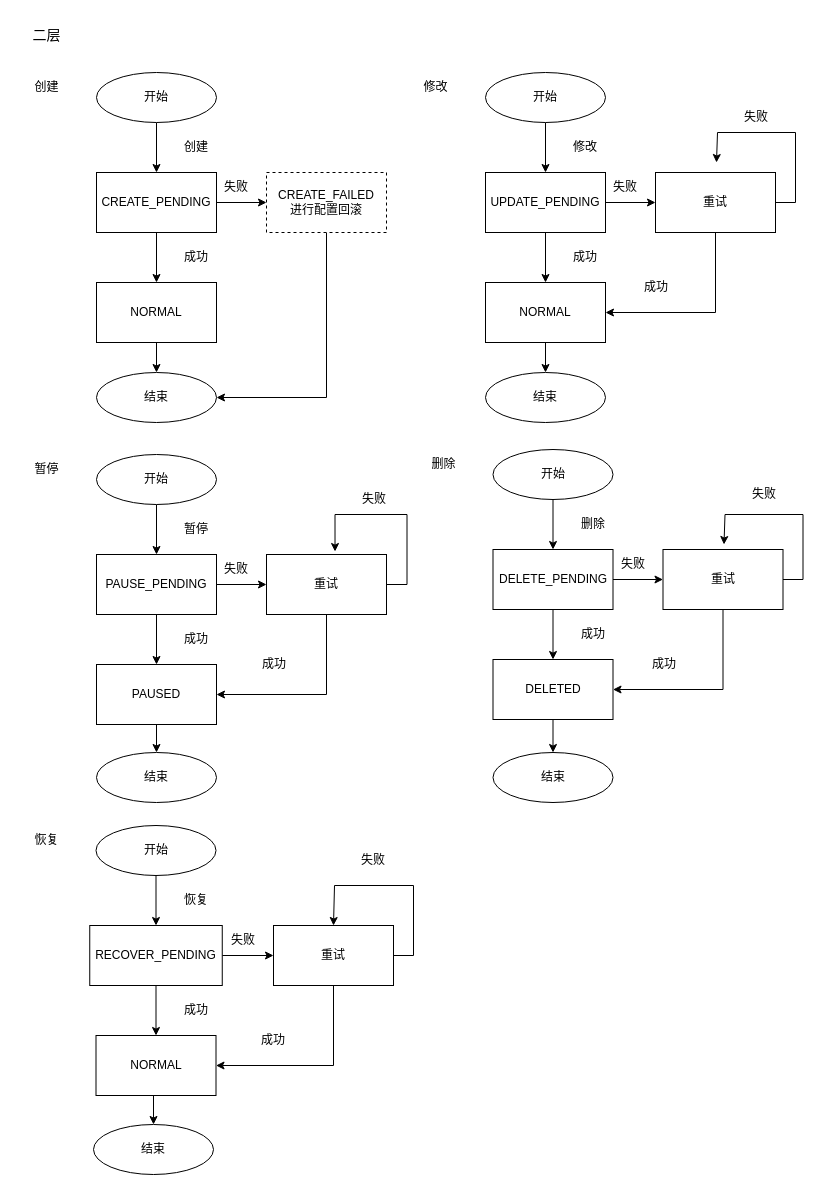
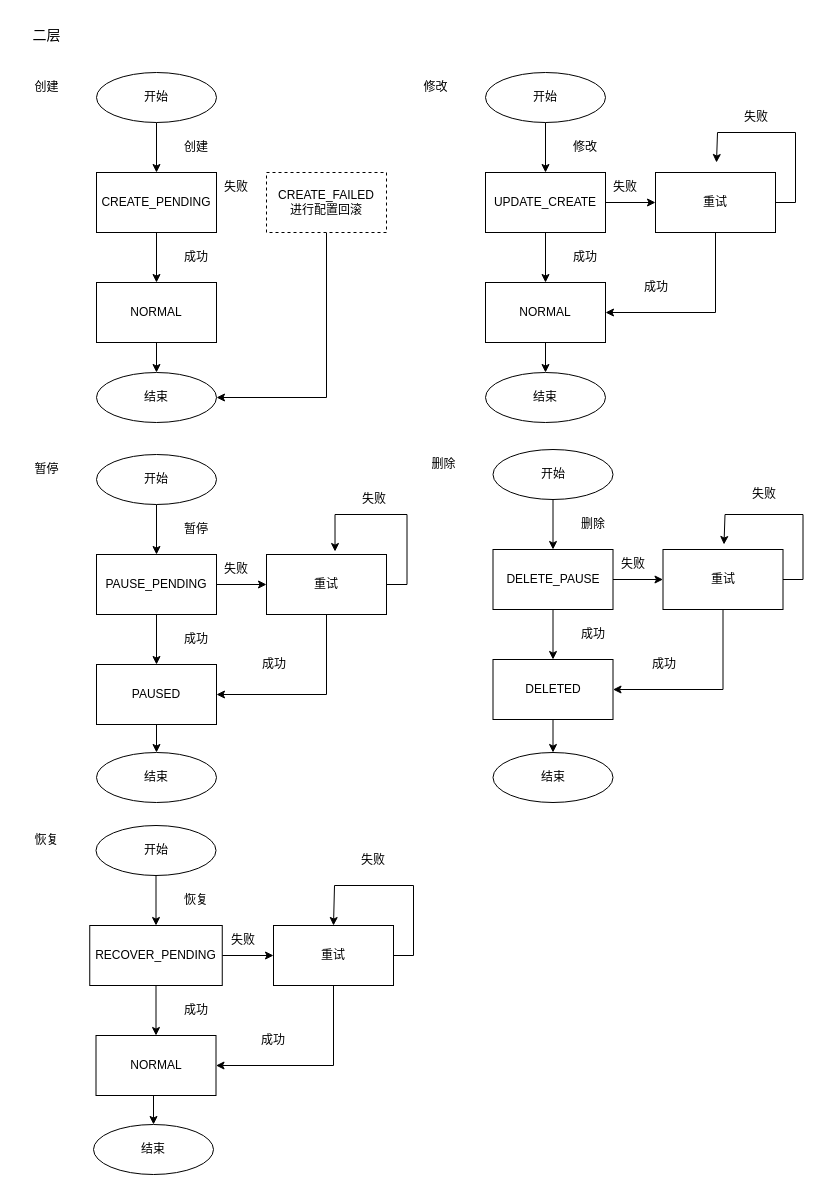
edge "CREATE_PENDING" -> "CREATE_FAILED 进行配置回滚": removed
node "UPDATE_PENDING": label "UPDATE_PENDING" -> "UPDATE_CREATE"
node "DELETE_PENDING": label "DELETE_PENDING" -> "DELETE_PAUSE"
